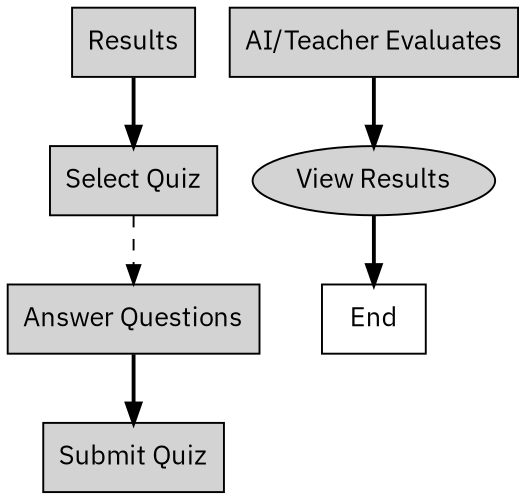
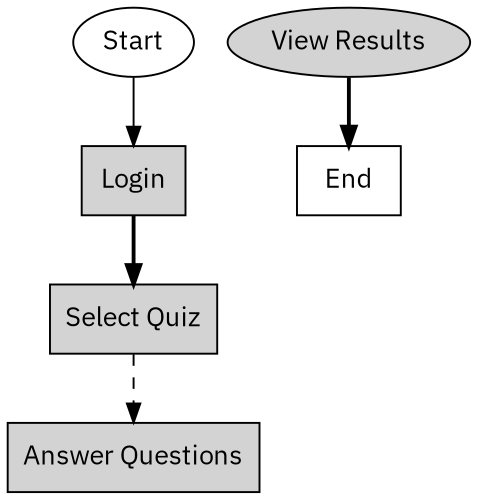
node "Results": label "Results" -> "Login"
node "Start": added
node "AI/Teacher Evaluates": removed
node "Submit Quiz": removed
